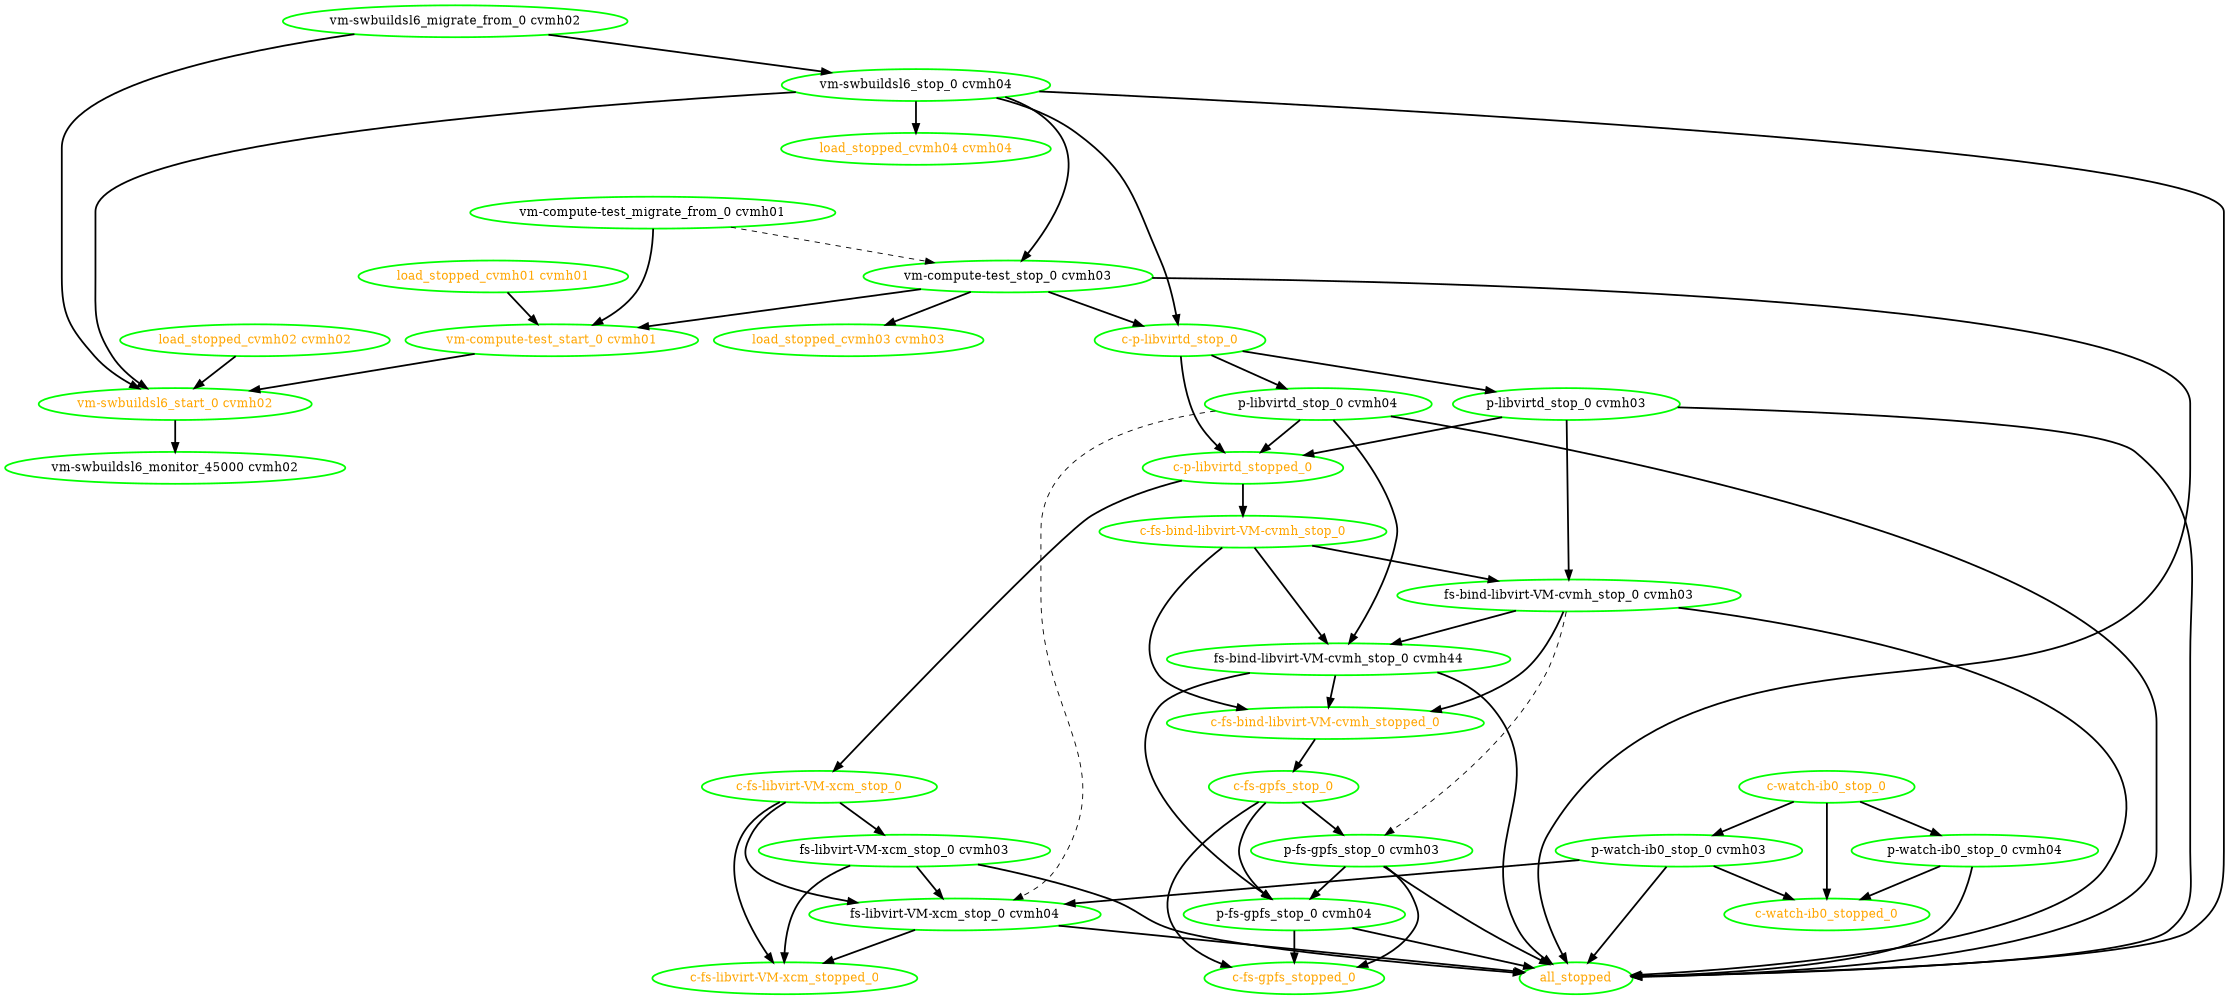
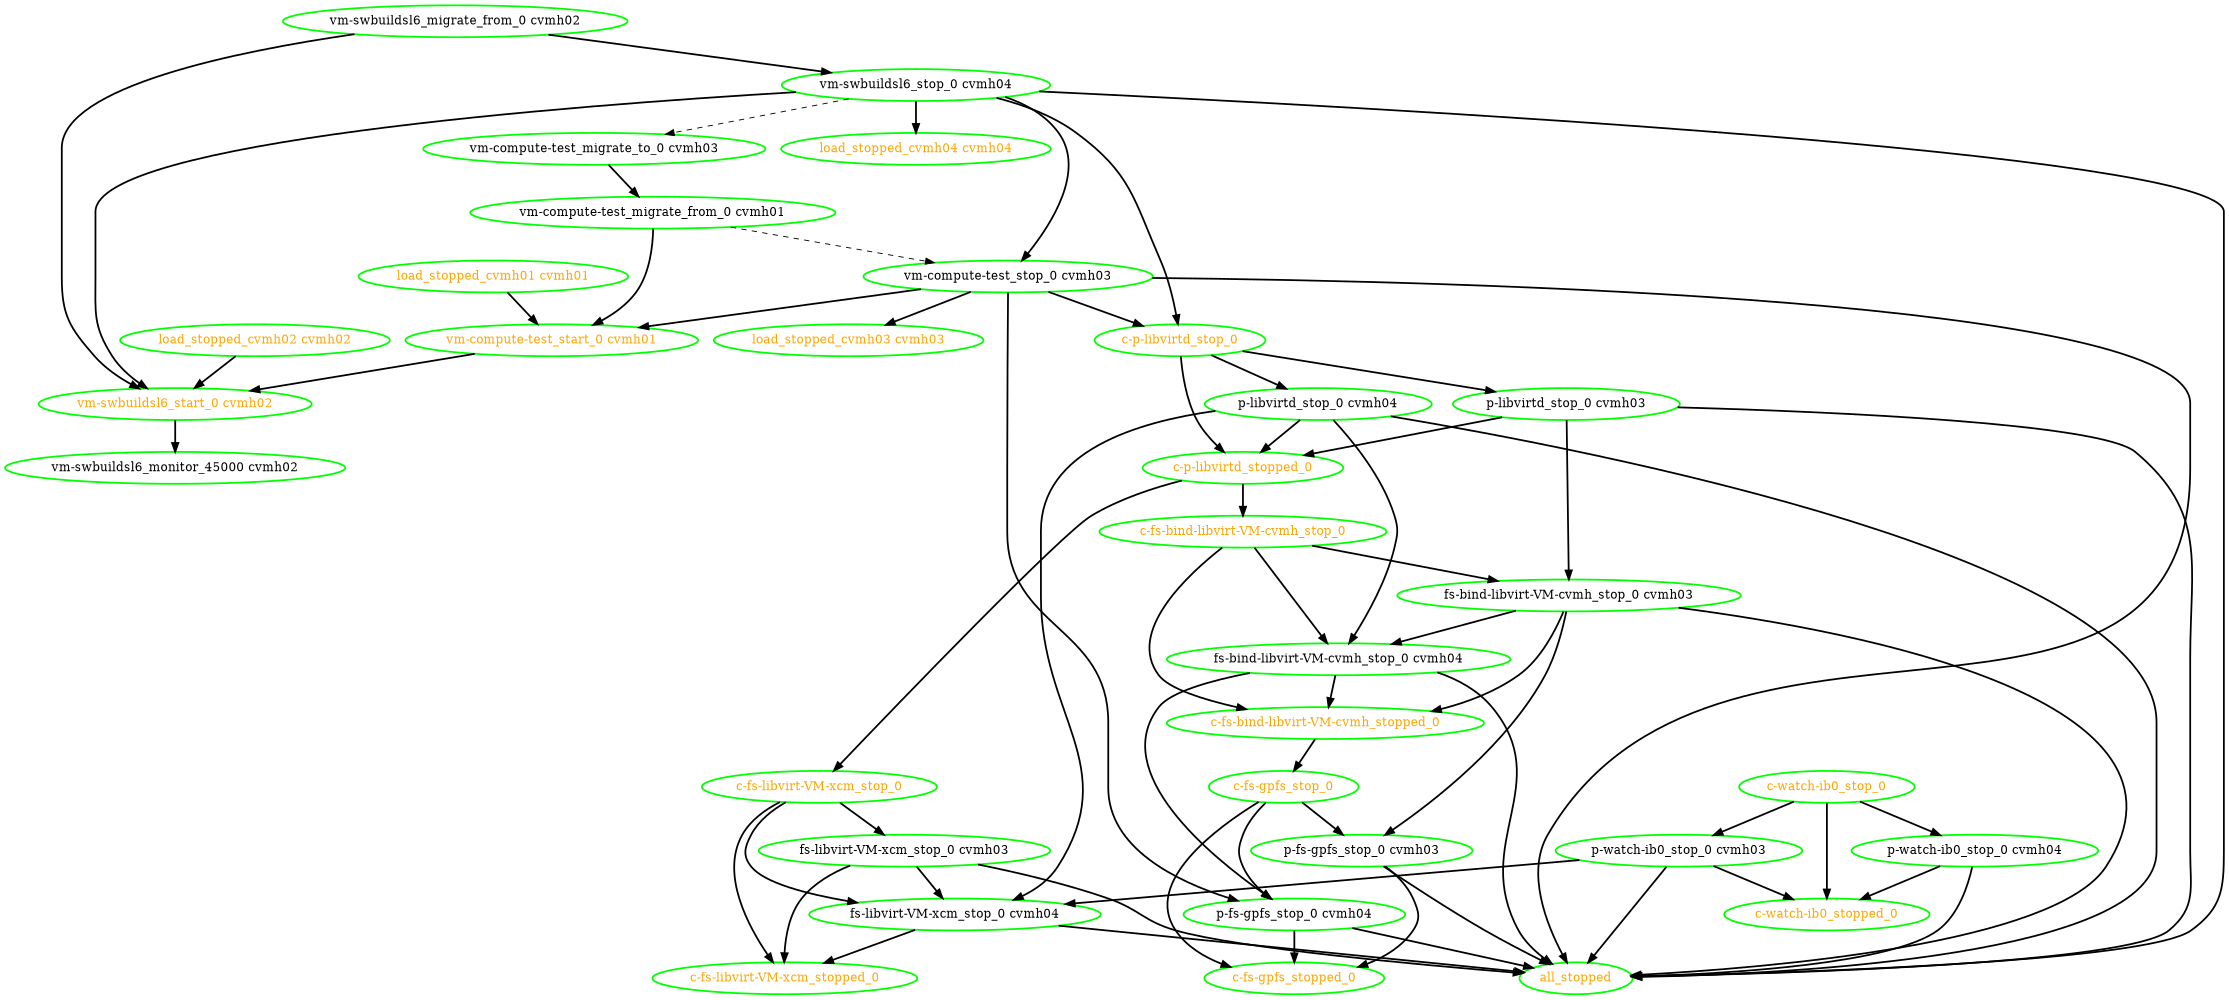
node "vm-compute-test_migrate_to_0 cvmh03": added
edge "p-libvirtd_stop_0 cvmh04" -> "fs-libvirt-VM-xcm_stop_0 cvmh04": style dashed -> bold
node "fs-bind-libvirt-VM-cvmh_stop_0 cvmh44": label "fs-bind-libvirt-VM-cvmh_stop_0 cvmh44" -> "fs-bind-libvirt-VM-cvmh_stop_0 cvmh04"
edge "fs-bind-libvirt-VM-cvmh_stop_0 cvmh03" -> "p-fs-gpfs_stop_0 cvmh03": style dashed -> bold
edge "p-fs-gpfs_stop_0 cvmh03" -> "p-fs-gpfs_stop_0 cvmh04": now "vm-compute-test_stop_0 cvmh03" -> "p-fs-gpfs_stop_0 cvmh04"
